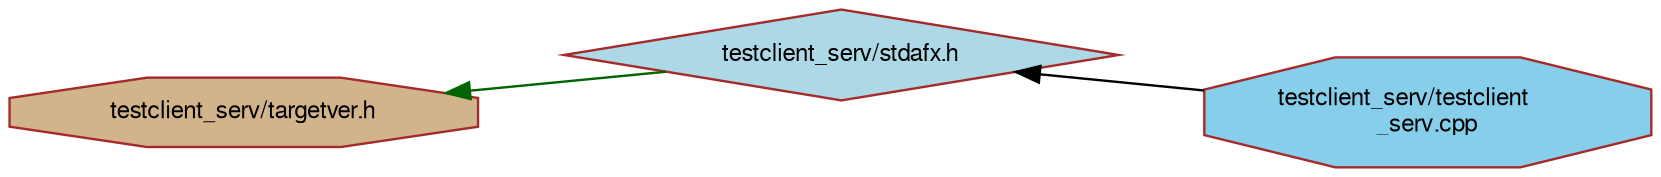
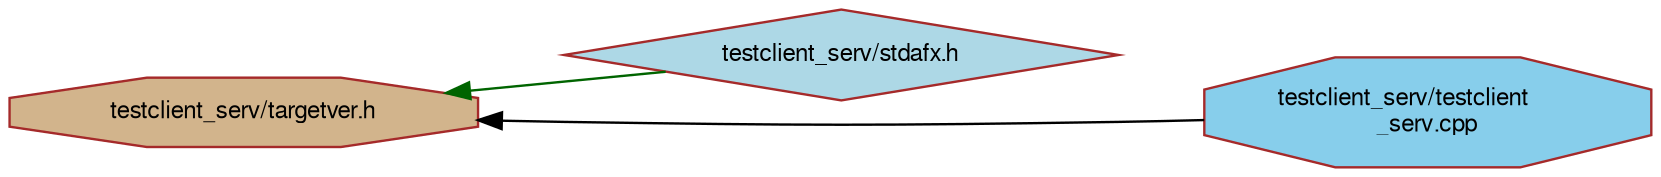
edge "testclient_serv/testclient _serv.cpp" -> "testclient_serv/stdafx.h": now "testclient_serv/testclient _serv.cpp" -> "testclient_serv/targetver.h"
